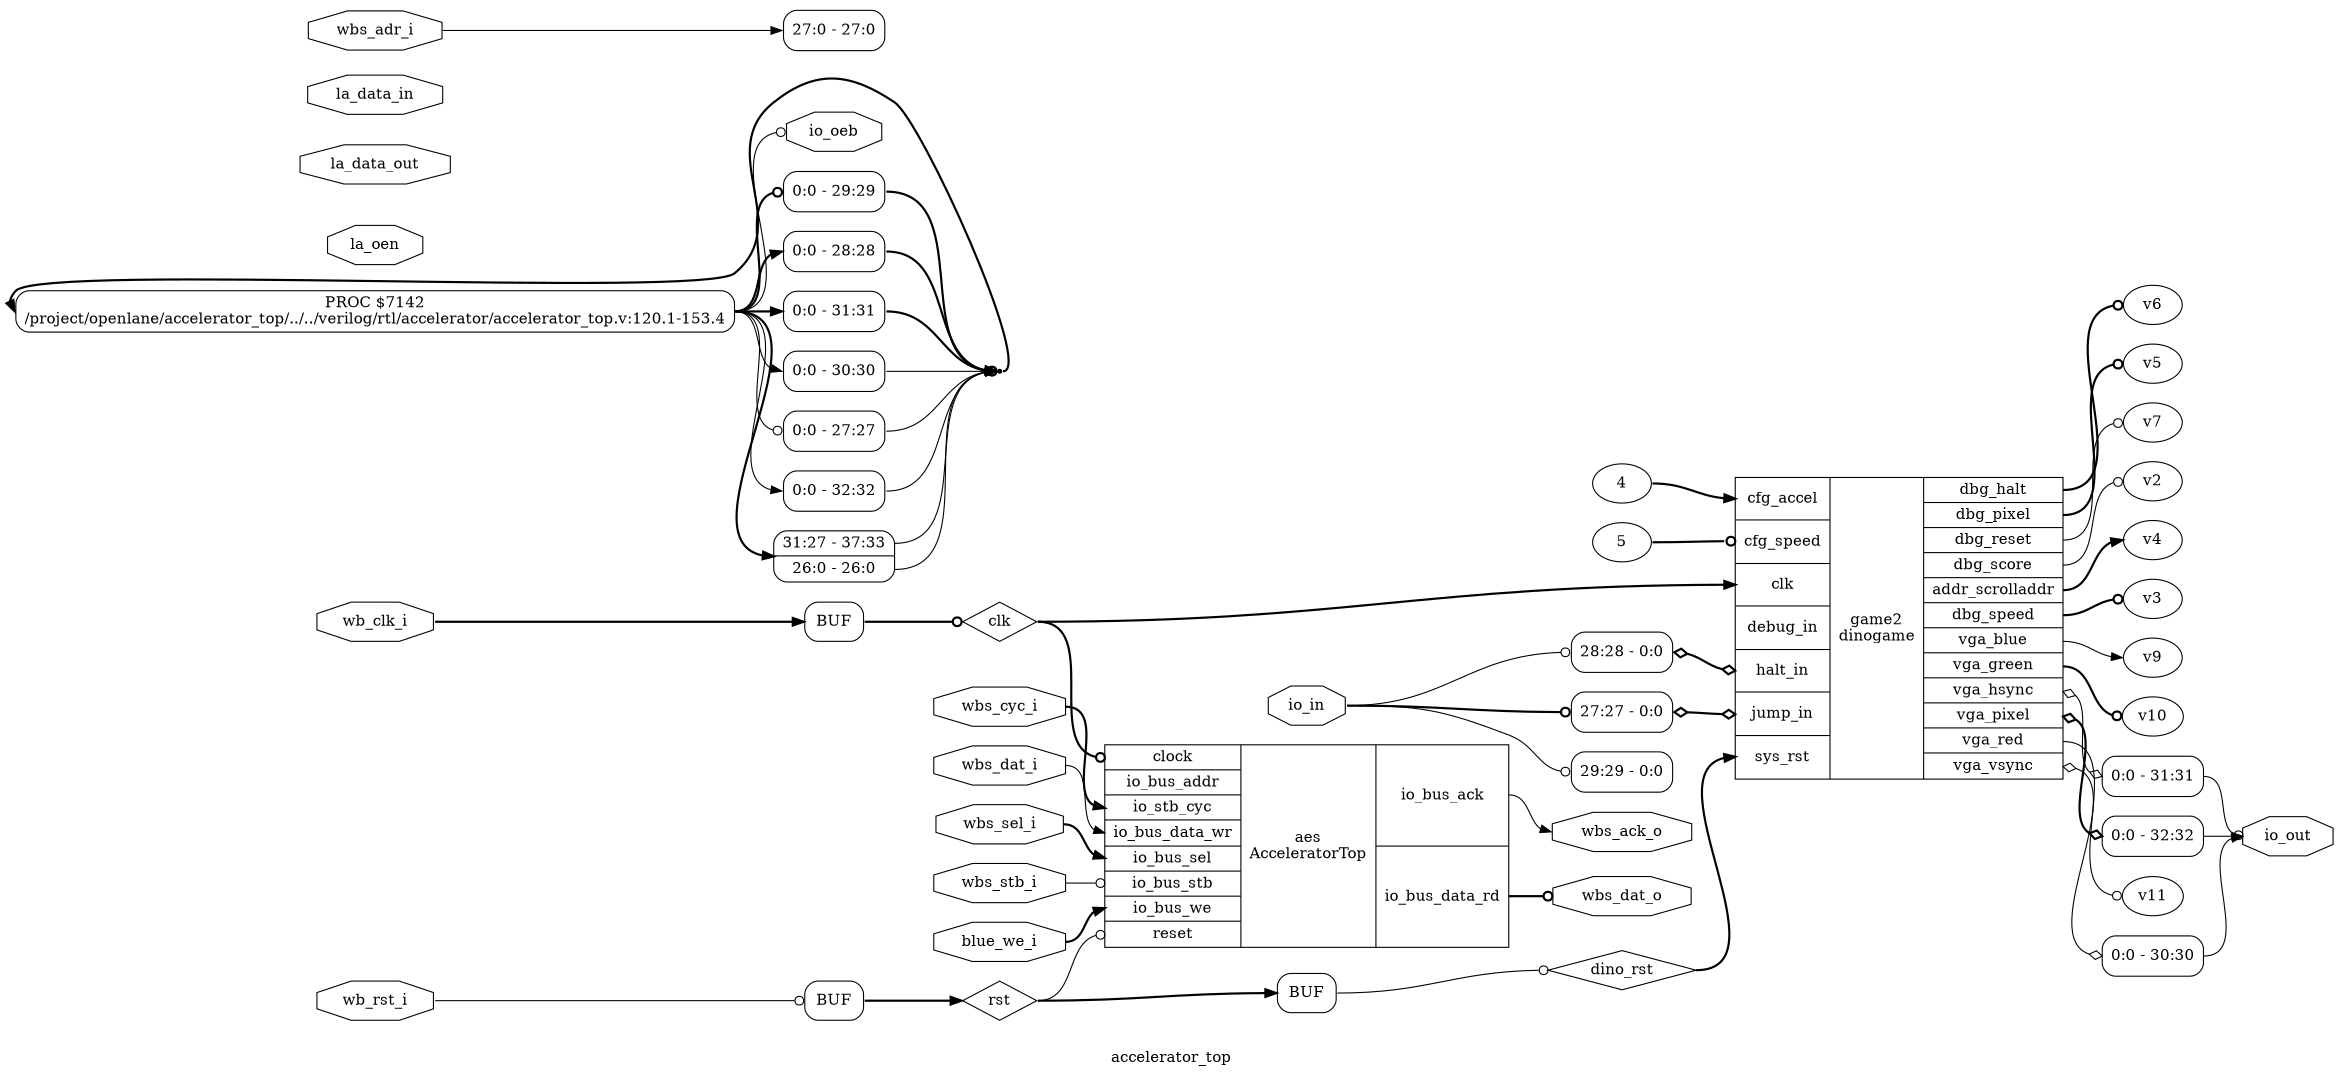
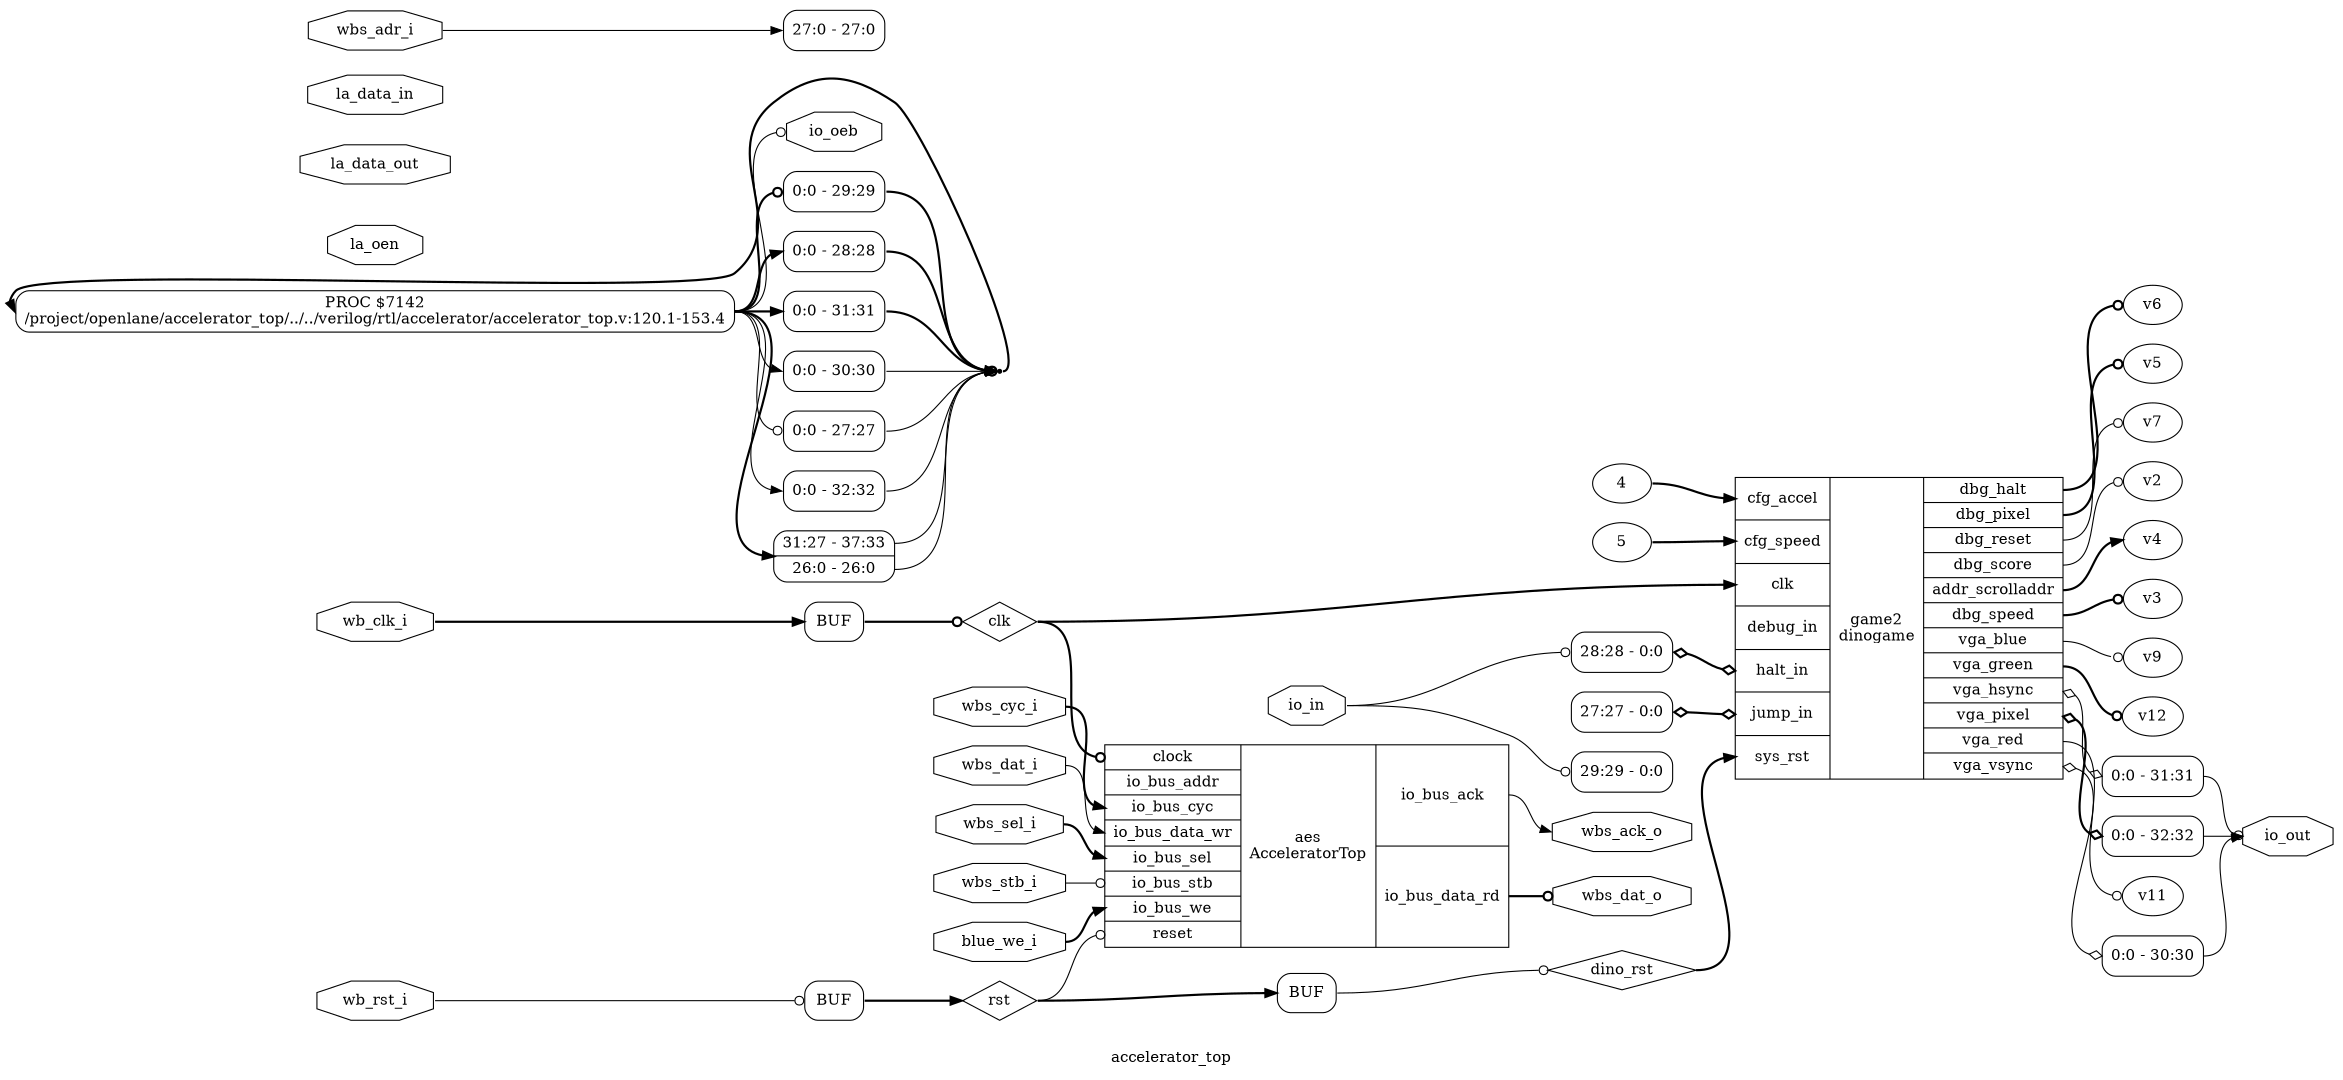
edge "5" -> "cfg_accel": arrowhead odot -> normal
edge "cfg_accel" -> "v9": arrowhead normal -> odot
edge "io_in" -> "27:27 - 0:0": removed
node "v10": label "v10" -> "v12"
node "clock": text "io_stb_cyc" -> "io_bus_cyc"
